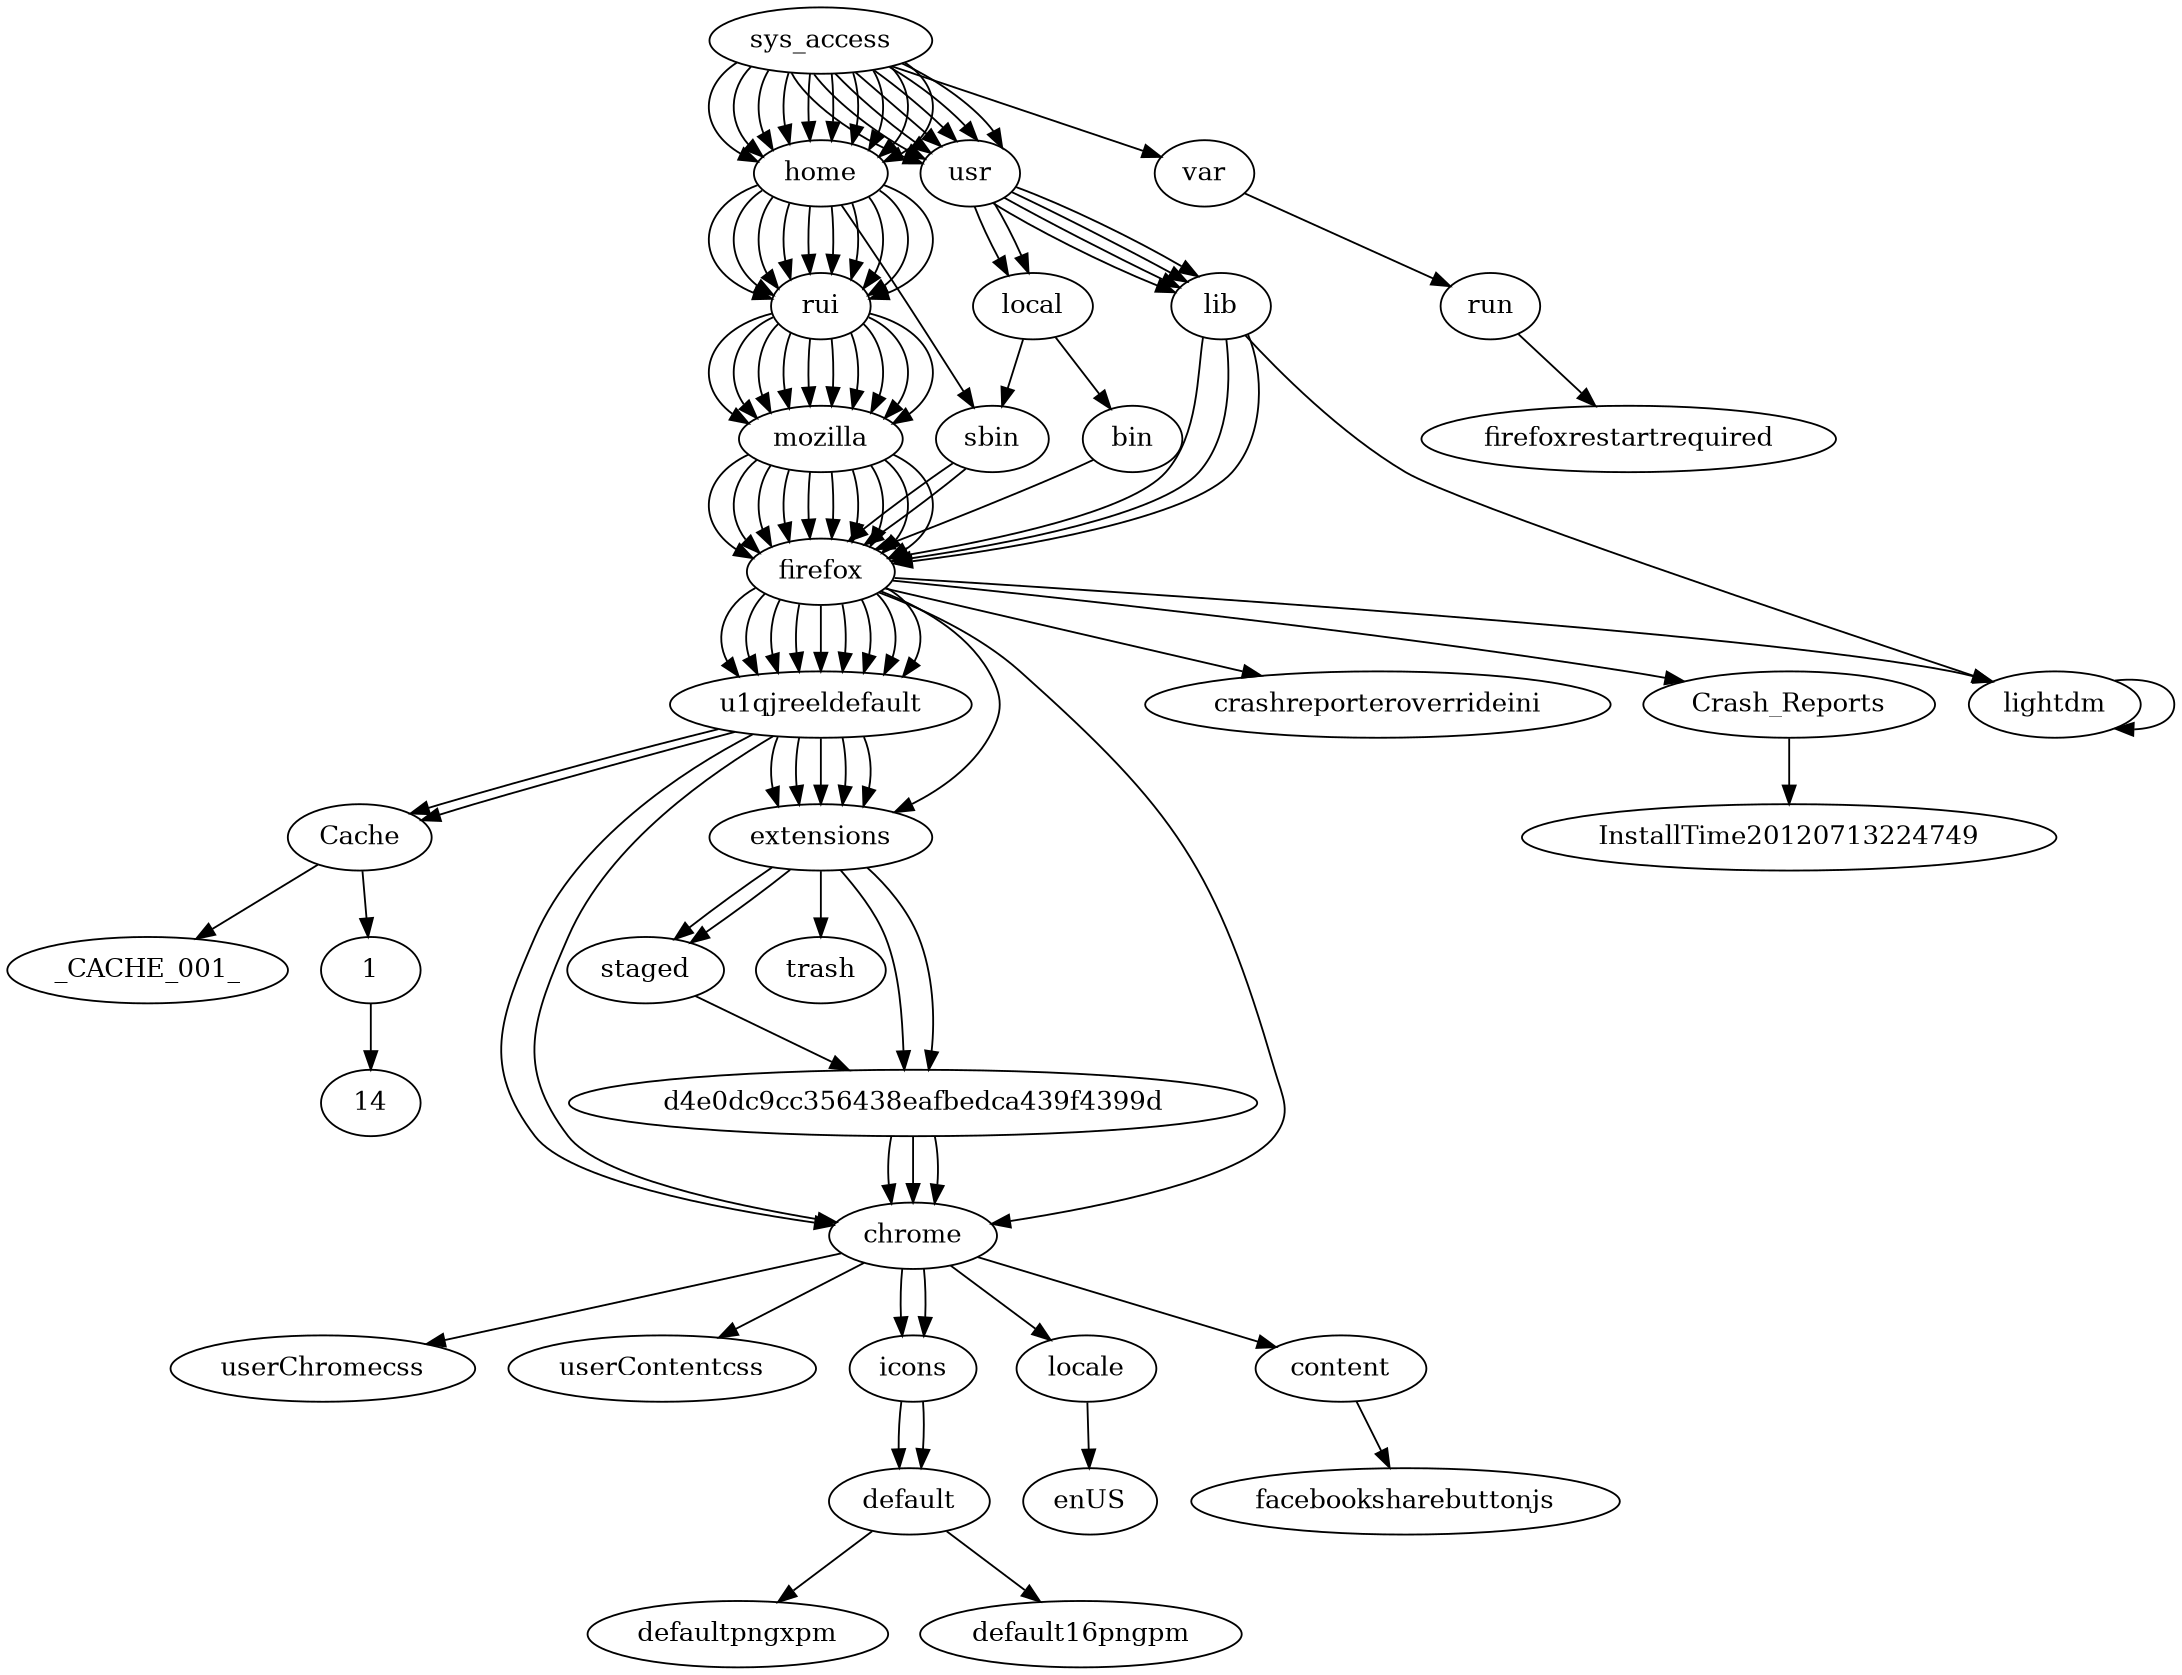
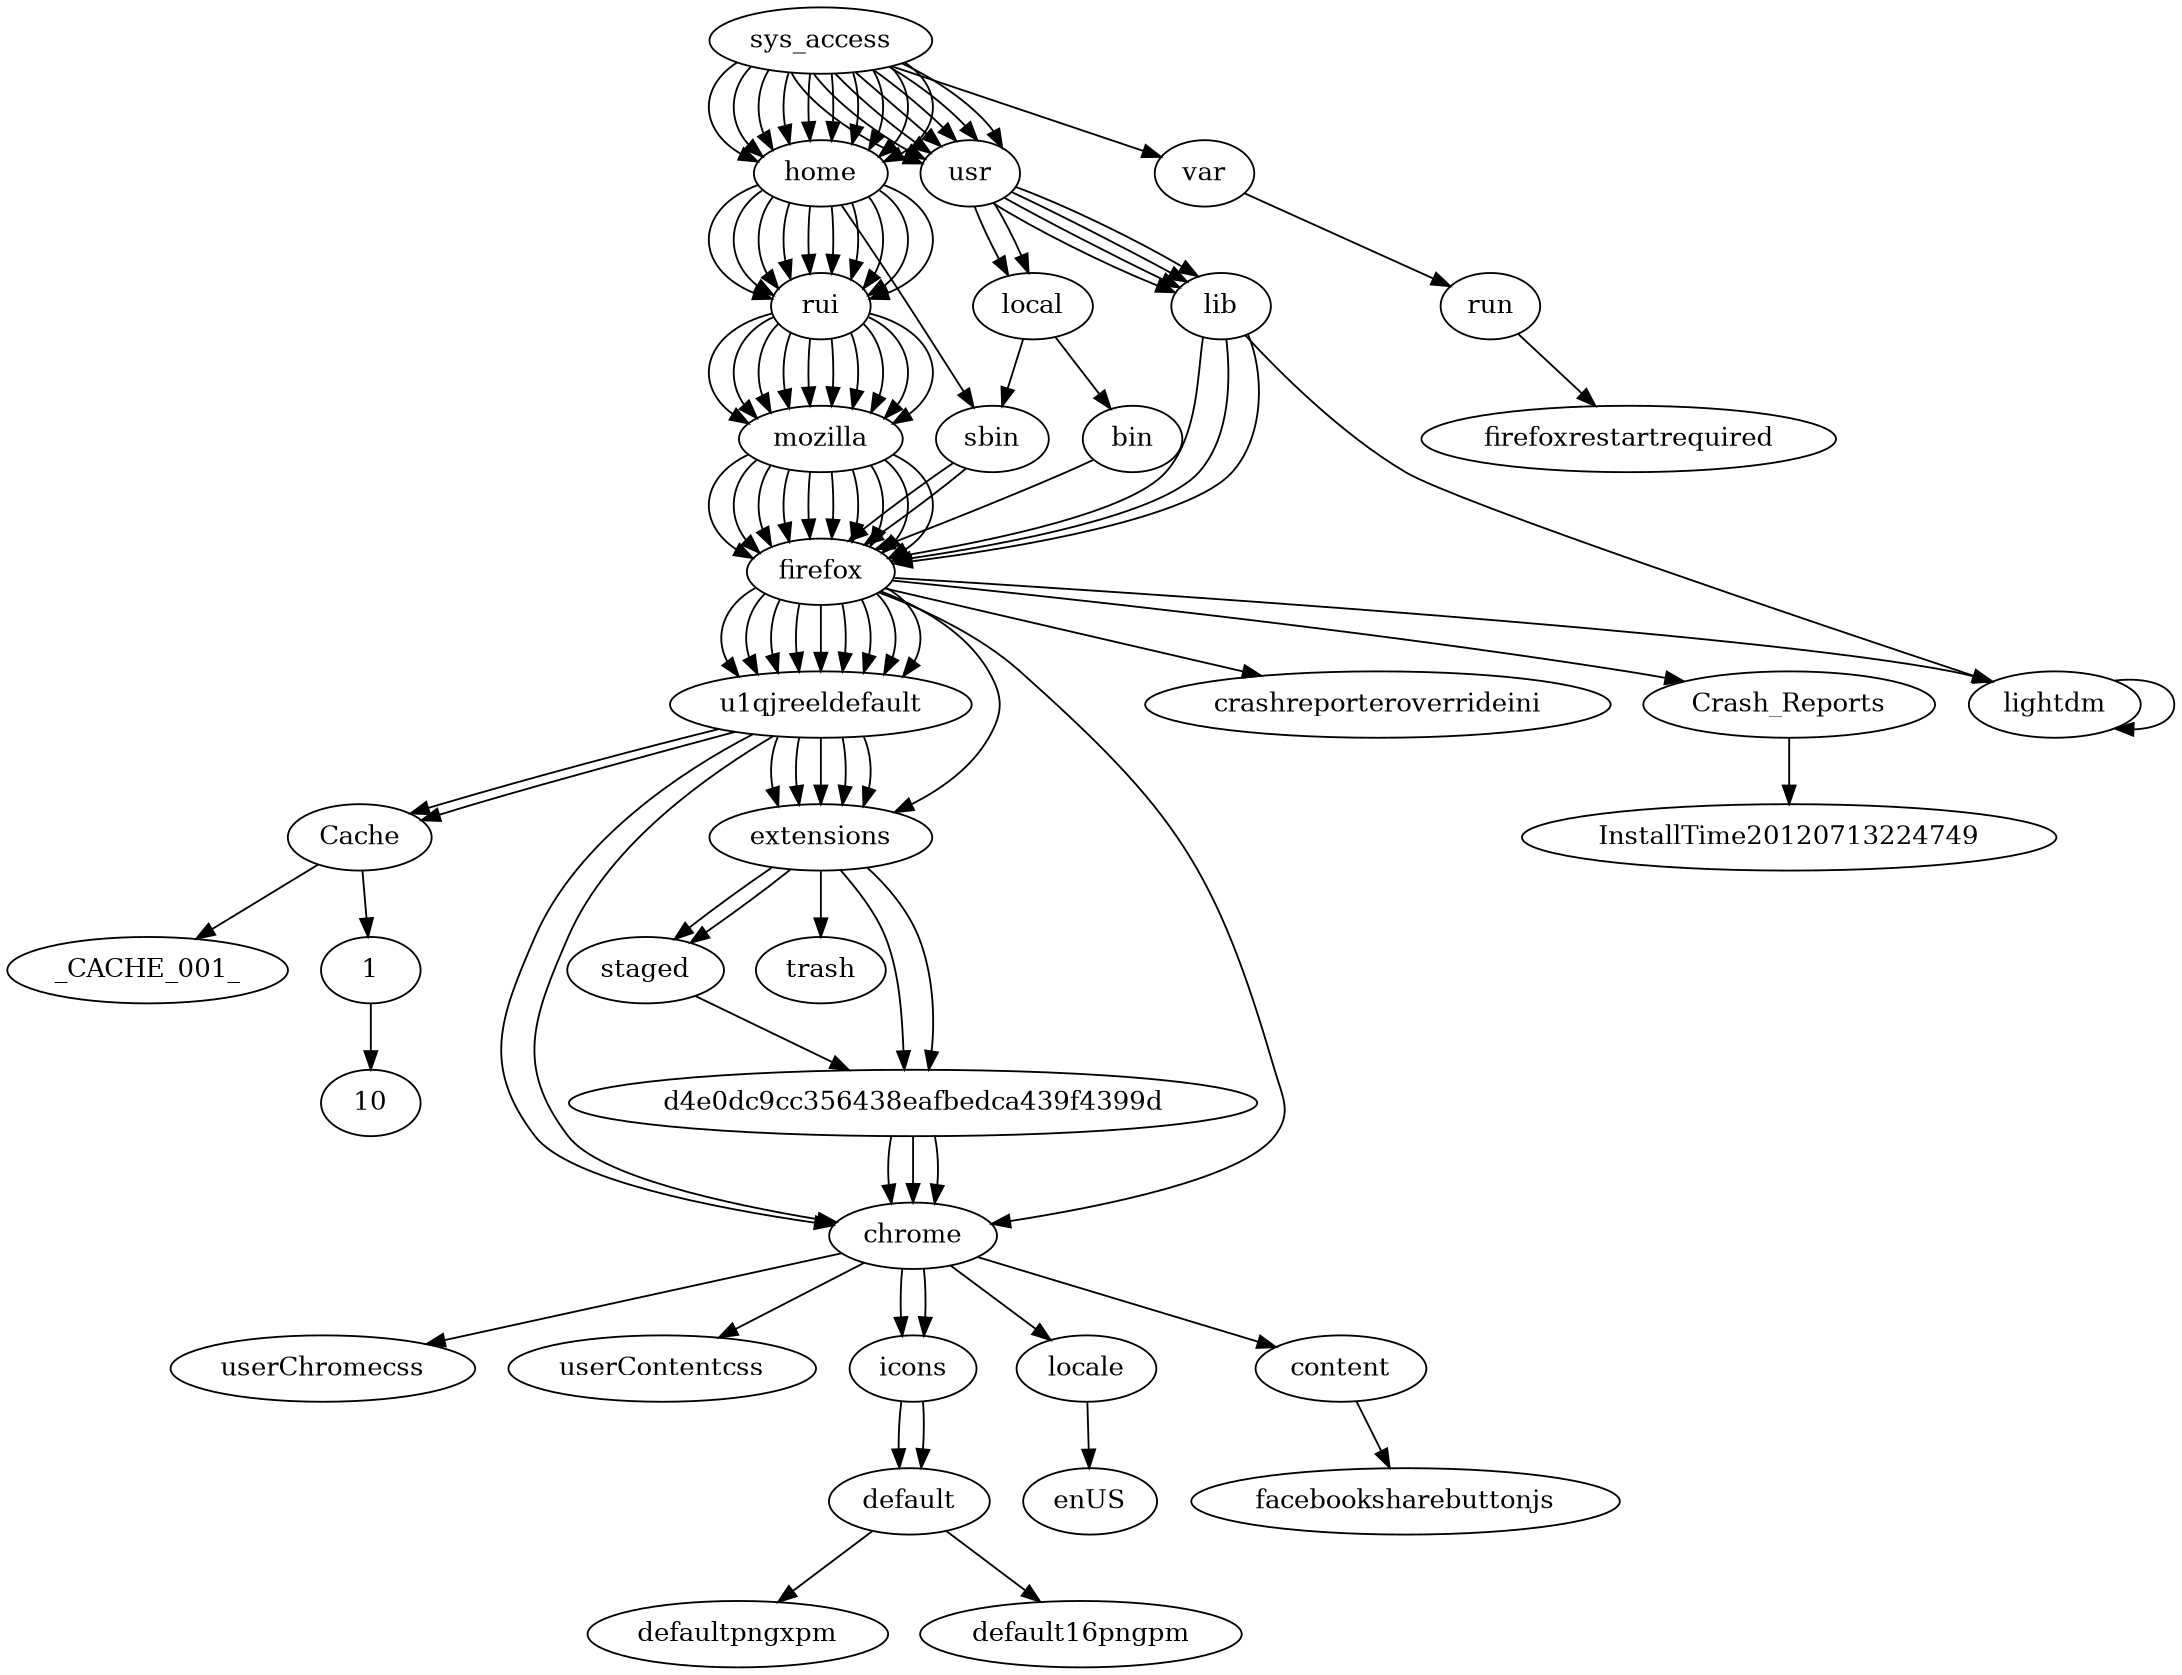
node "14": label "14" -> "10"
